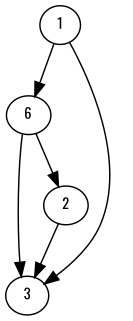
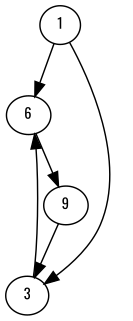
edge "6" -> "3": reversed
node "2": label "2" -> "9"
